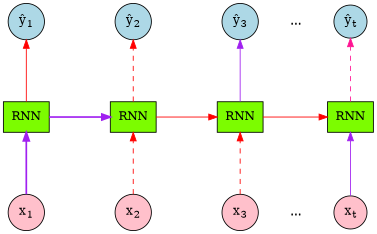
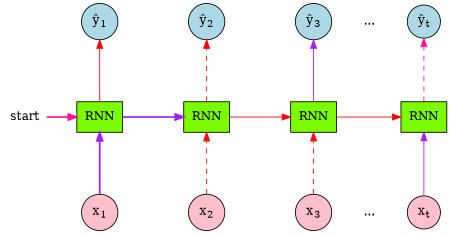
node "start": added
